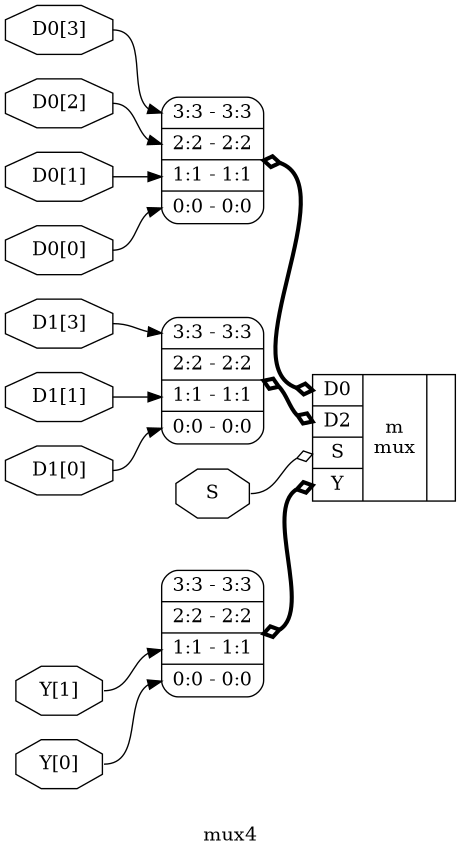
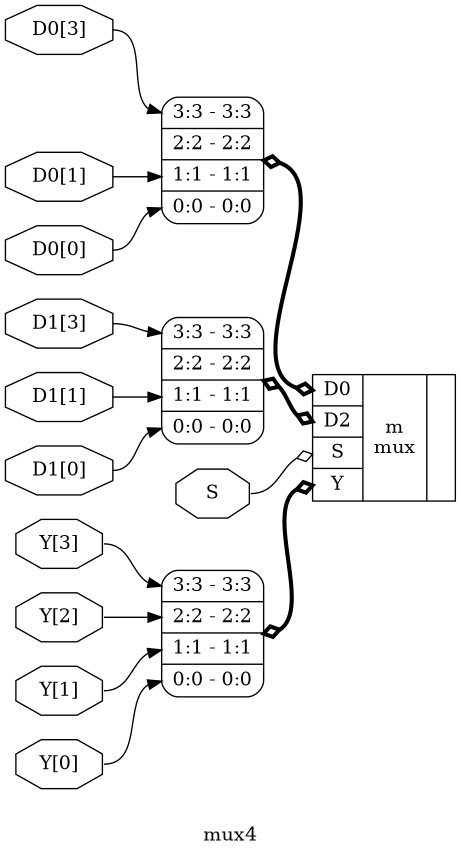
node "D0[2]": removed
node "Y[3]": added
node "Y[2]": added
